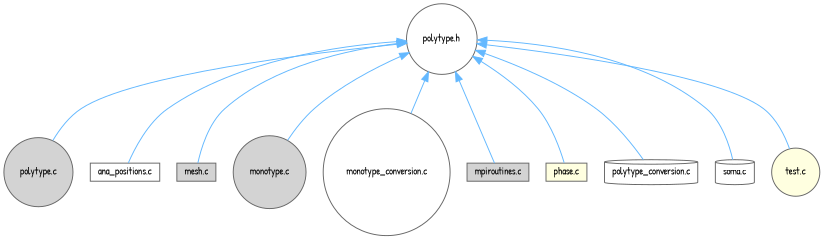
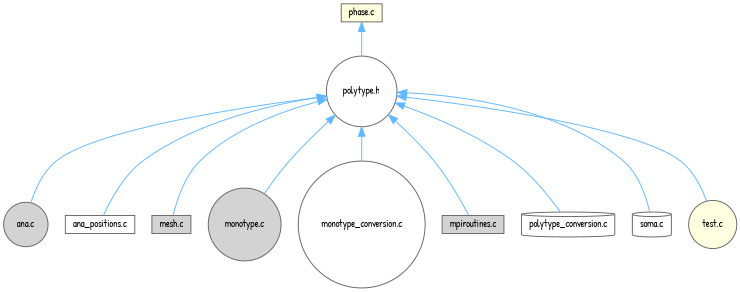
edge "phase.c" -> "polytype.h": reversed
node "polytype.c": label "polytype.c" -> "ana.c"
